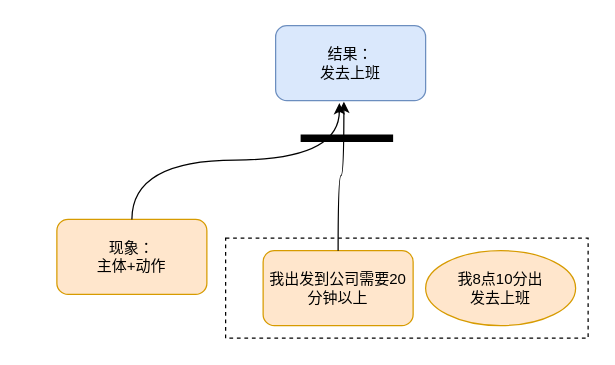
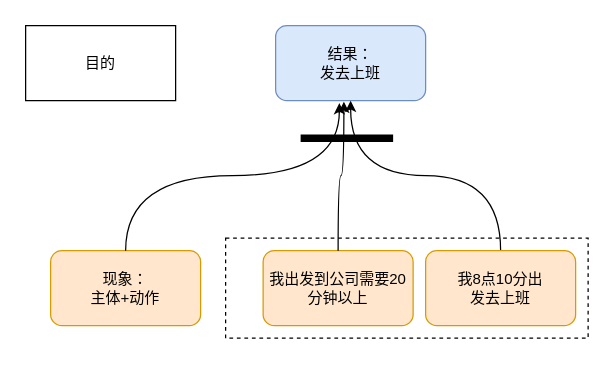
node "目的": added
edge "我8点10分出 发去上班" -> "结果： 发去上班": added
node "现象： 主体+动作": moved (132, 257) -> (126, 288)
node "我8点10分出 发去上班": shape ellipse -> rounded rectangle
